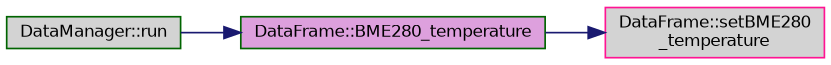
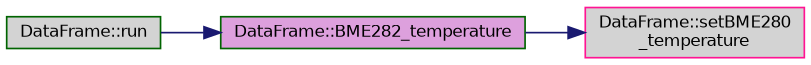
node "DataManager::run": label "DataManager::run" -> "DataFrame::run"
node "DataFrame::BME280_temperature": label "DataFrame::BME280_temperature" -> "DataFrame::BME282_temperature"
